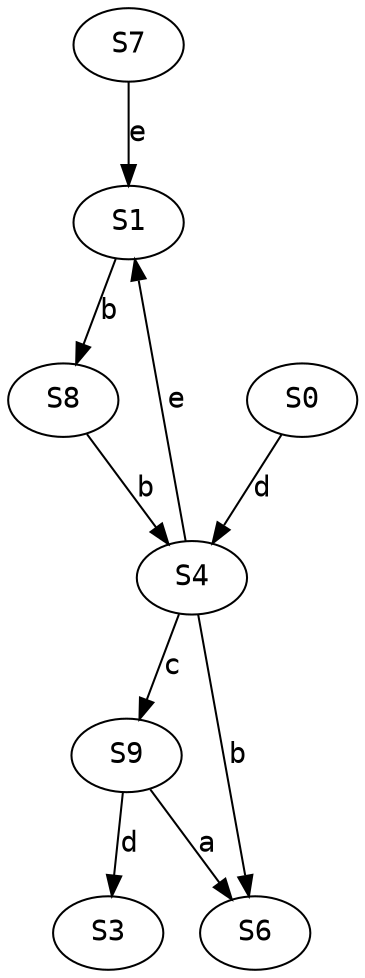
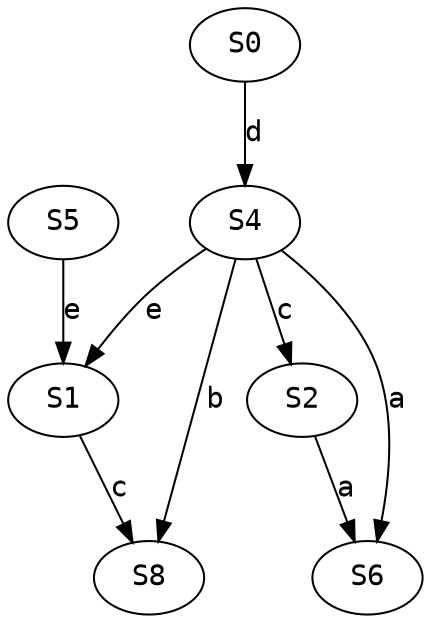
node "S7": label "S7" -> "S5"
edge "S1" -> "S8": label "b" -> "c"
edge "S8" -> "S4": reversed
node "S9": label "S9" -> "S2"
edge "S4" -> "S6": label "b" -> "a"
node "S3": removed
